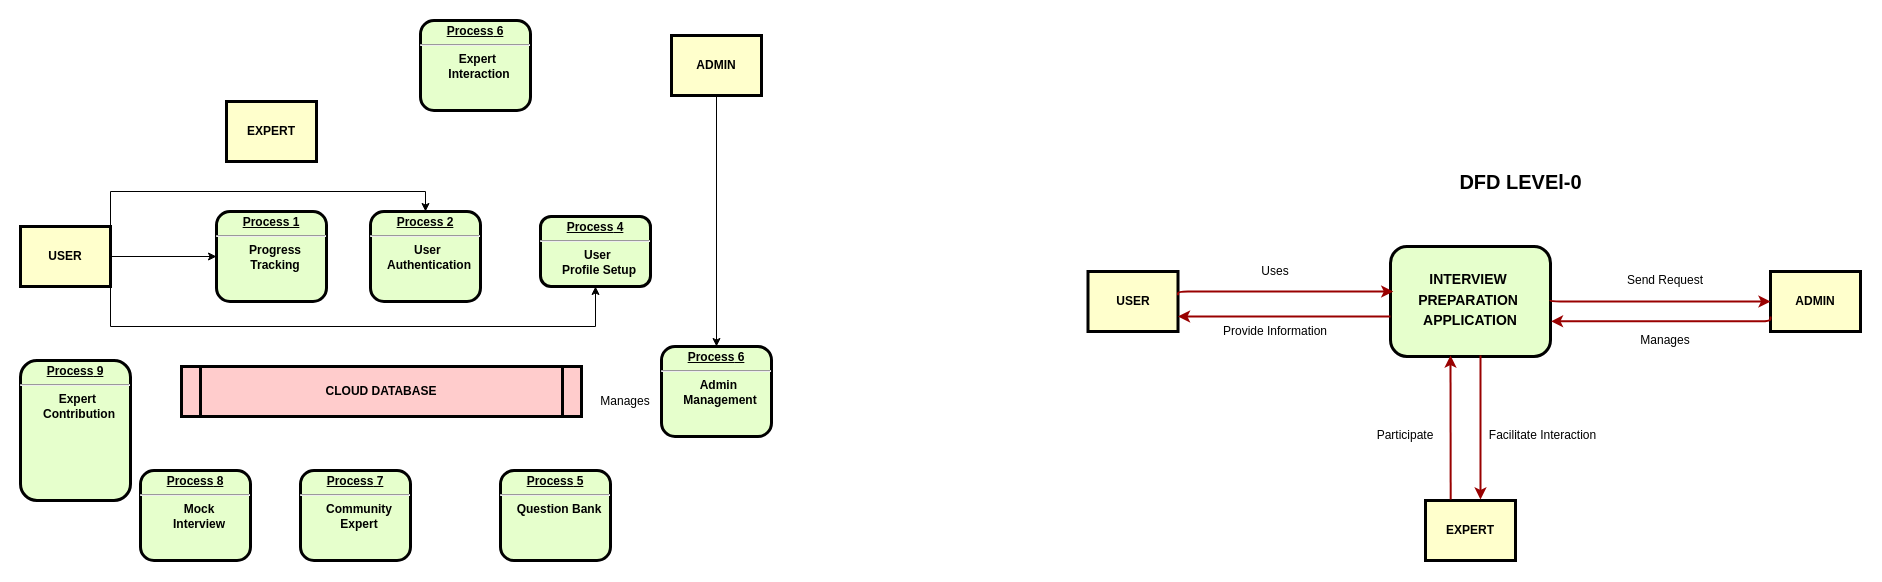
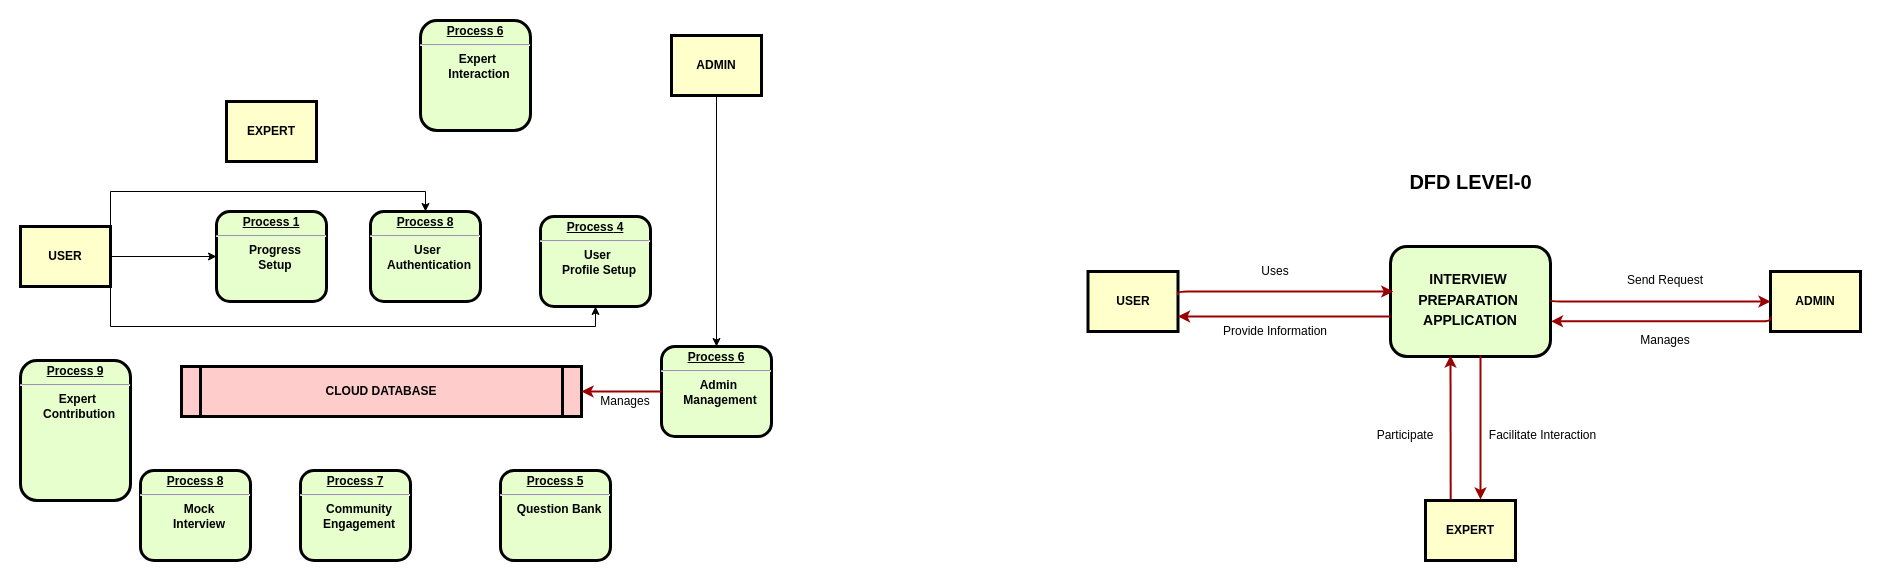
node "Process 6 Expert Interaction": size 110x90 -> 110x110
node "DFD LEVEl-0": moved (1521, 182) -> (1471, 182)
node "Process 1 Progress Tracking": label "Process 1 Progress Tracking" -> "Process 1 Progress Setup"
node "Process 2 User Authentication": label "Process 2 User Authentication" -> "Process 8 User Authentication"
node "Process 4 User Profile Setup": size 110x70 -> 110x90
edge "Process 6 Admin Management" -> "CLOUD DATABASE": added
node "Process 7 Community Expert": label "Process 7 Community Expert" -> "Process 7 Community Engagement"
